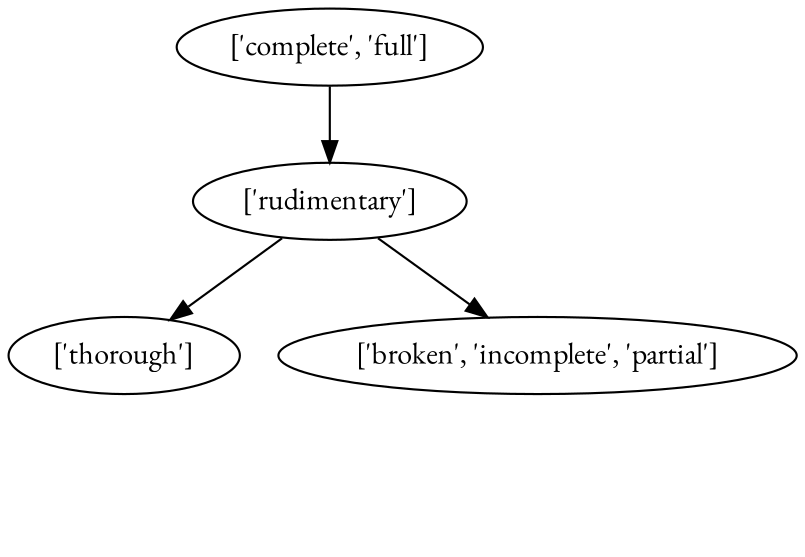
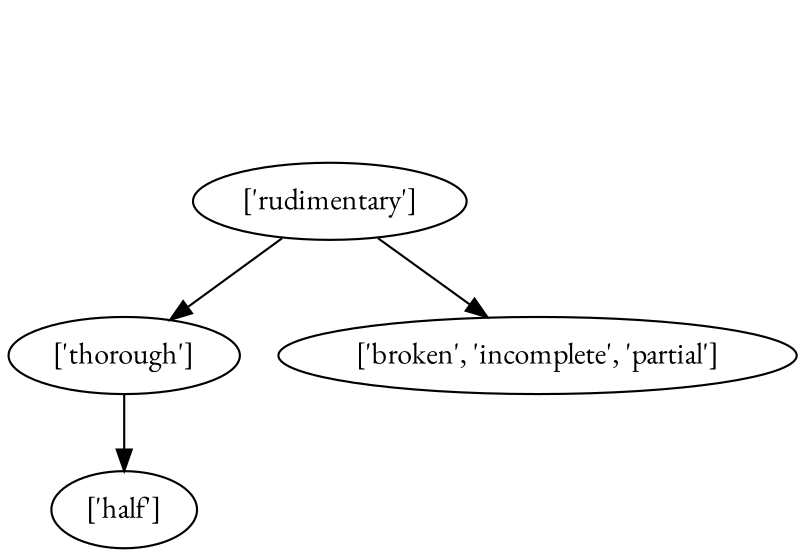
node "['complete', 'full']": removed
node "['half']": added
